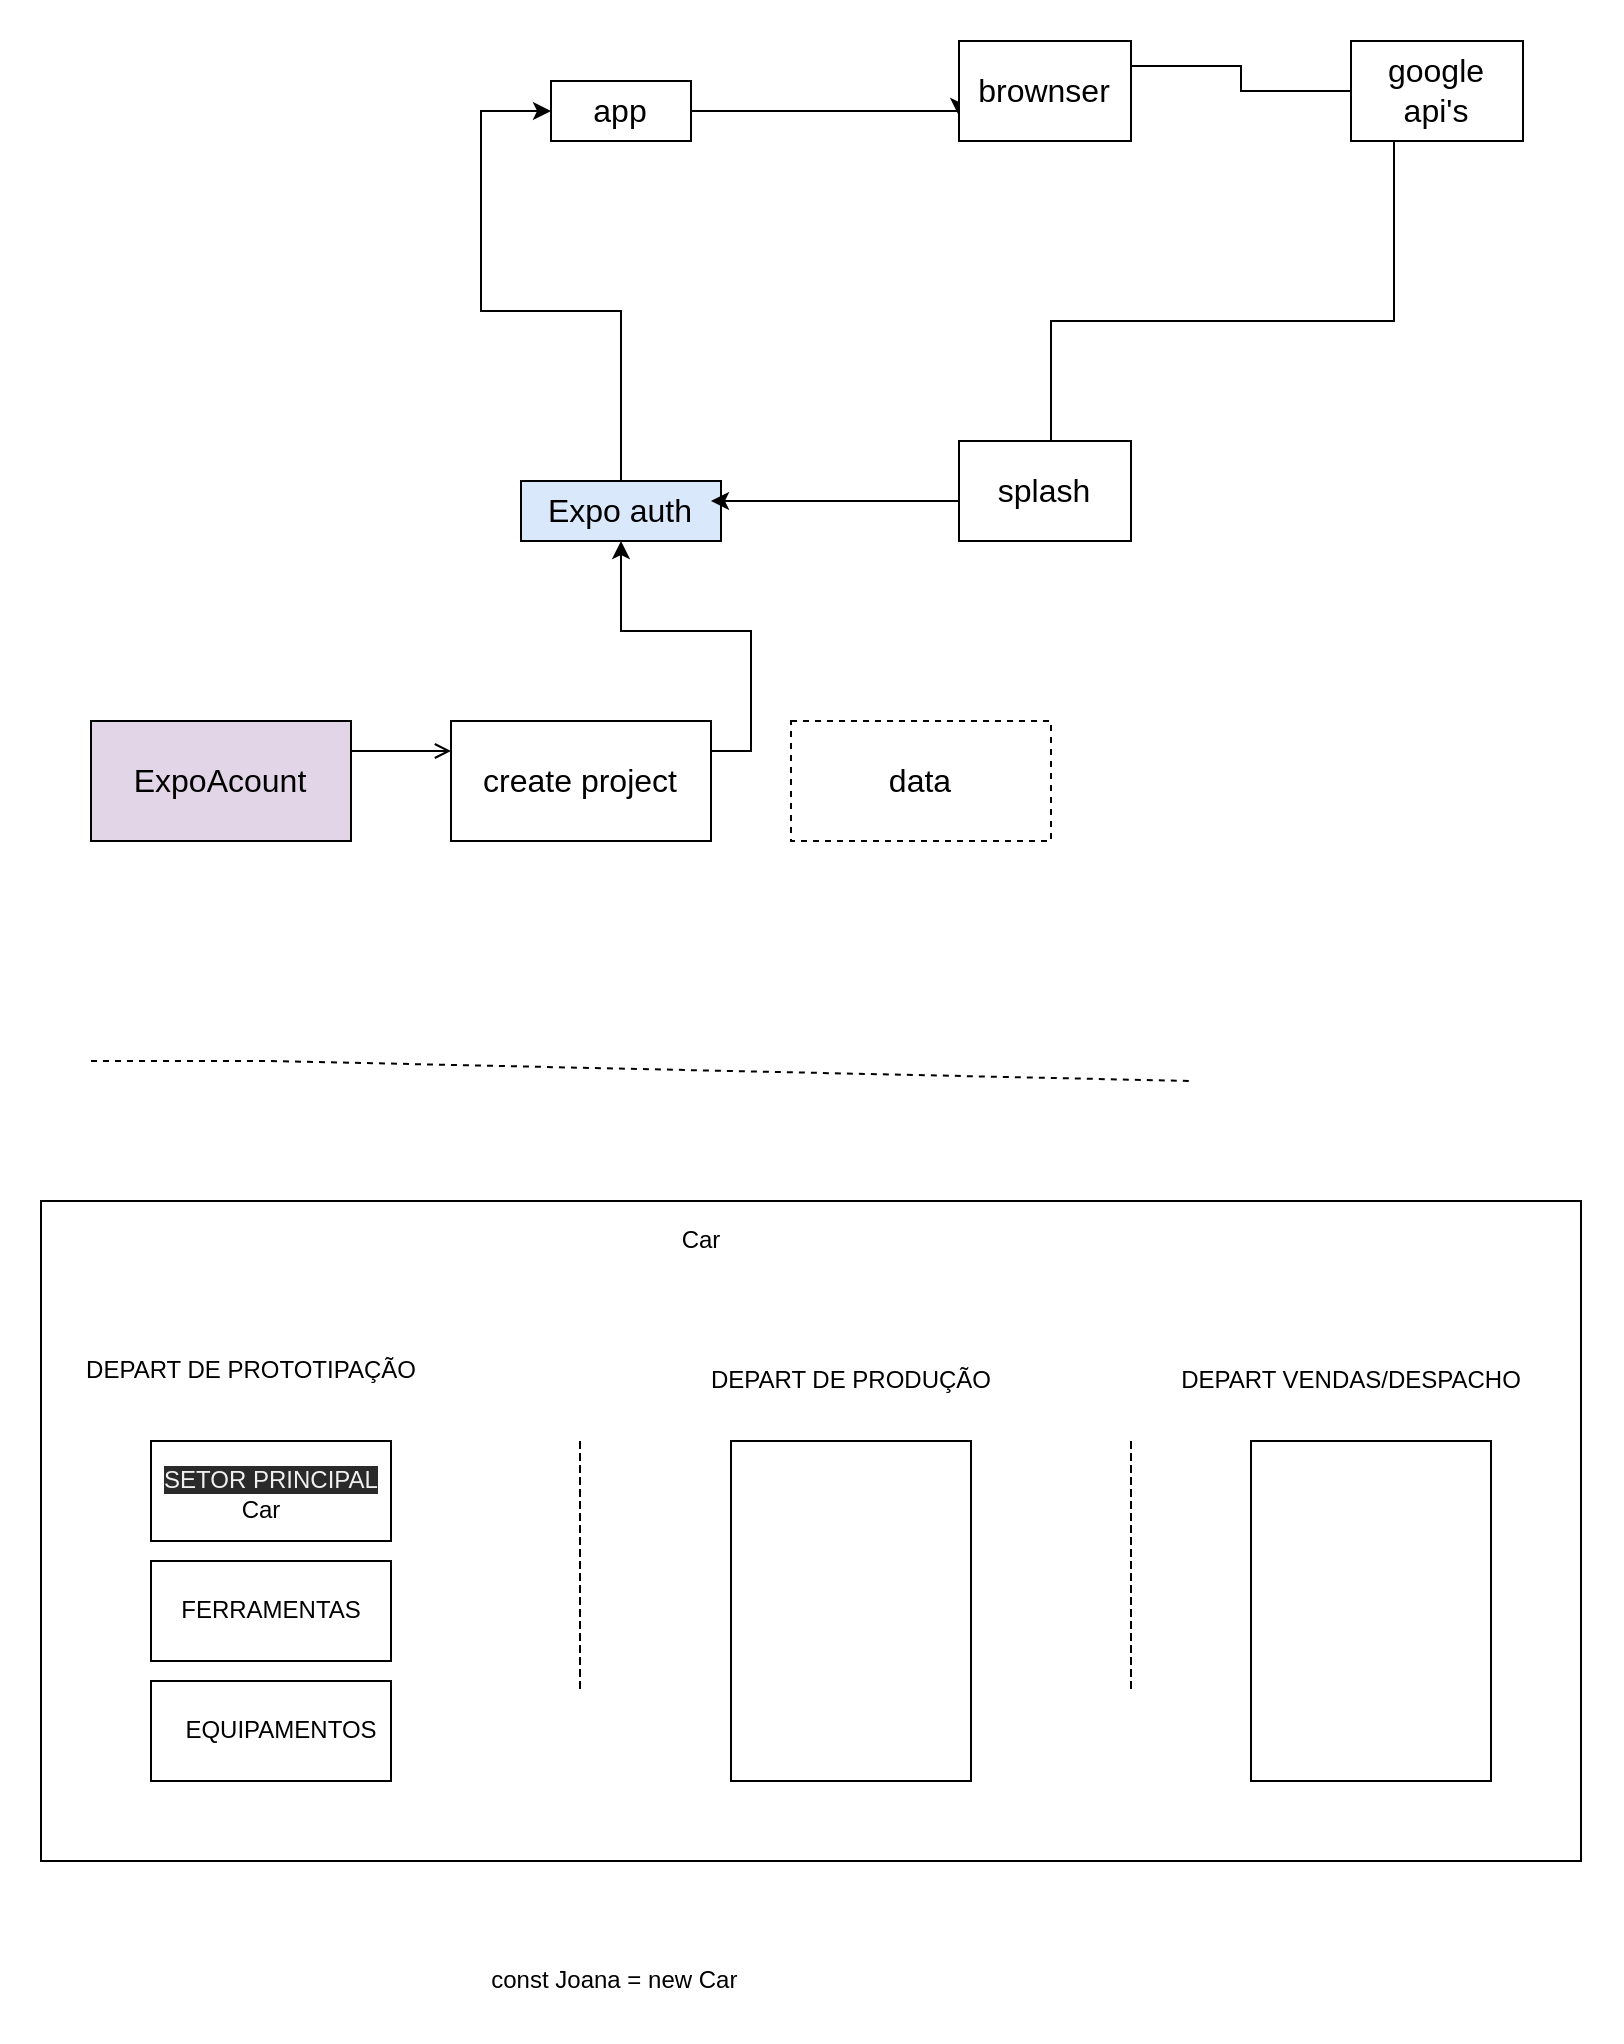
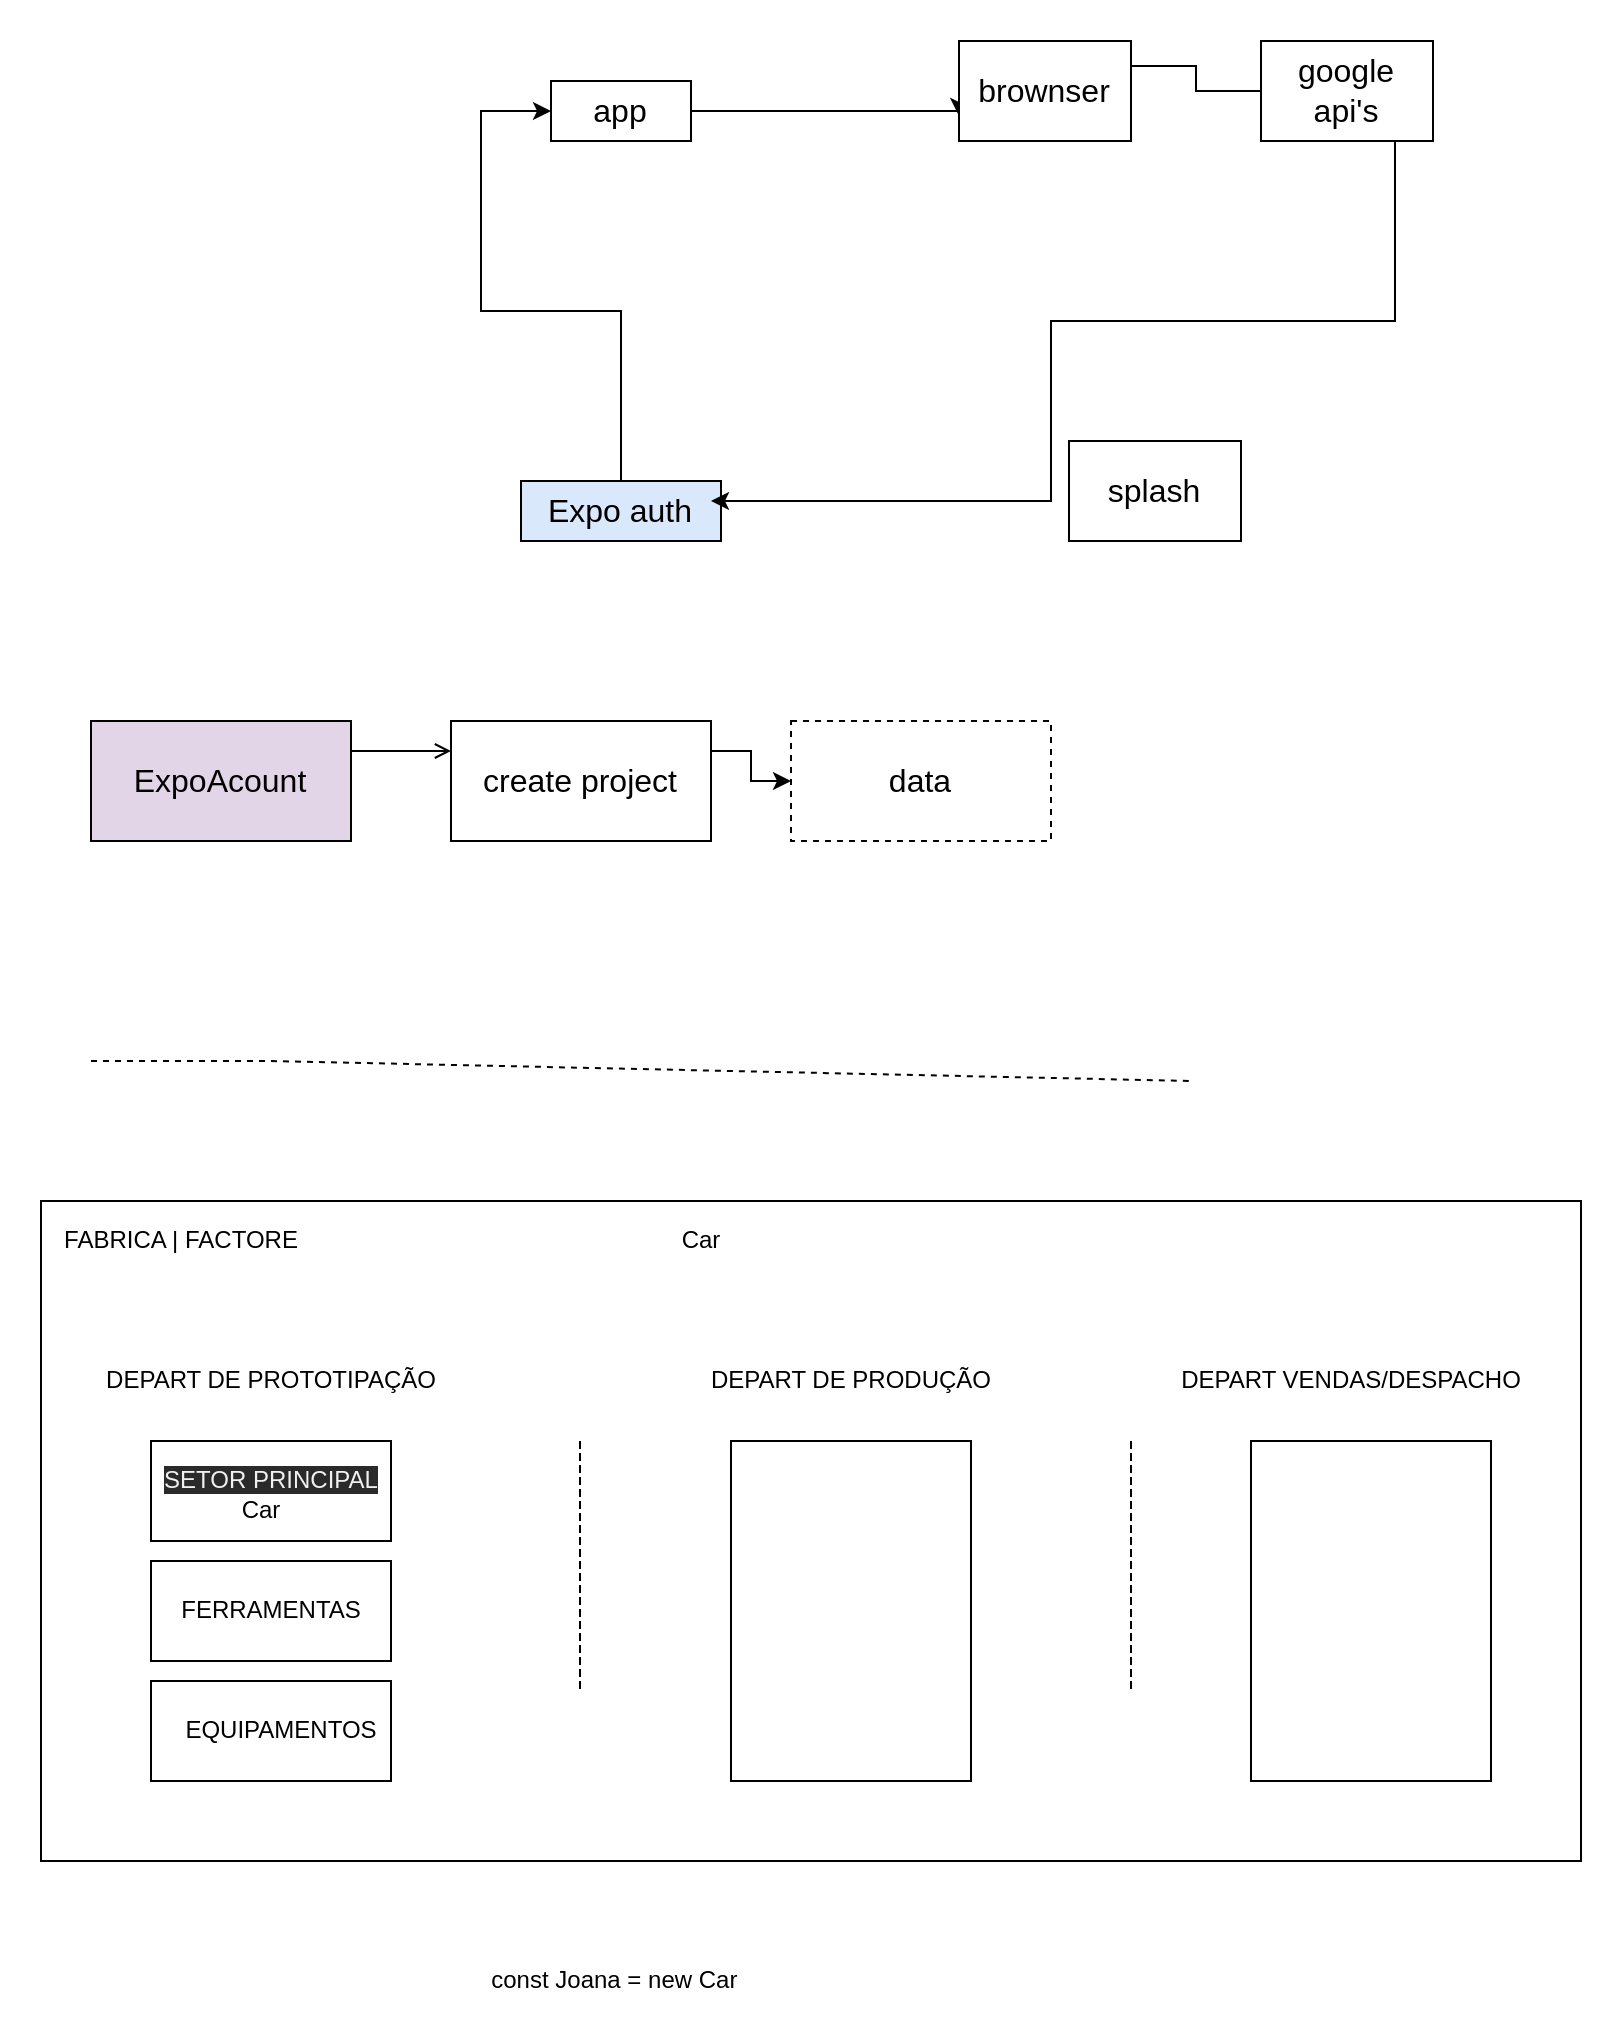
node "google api's": moved (1437, 91) -> (1347, 91)
node "splash": moved (1045, 491) -> (1155, 491)
edge "create project" -> "Expo auth": now "create project" -> "data"
node "FABRICA | FACTORE": added
node "DEPART DE PROTOTIPAÇÃO": moved (251, 1371) -> (271, 1381)
